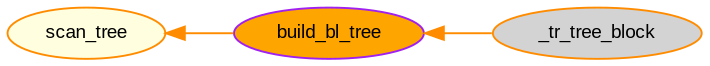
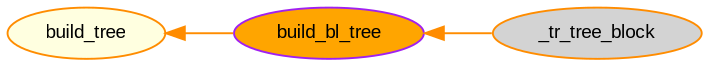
node "scan_tree": label "scan_tree" -> "build_tree"
